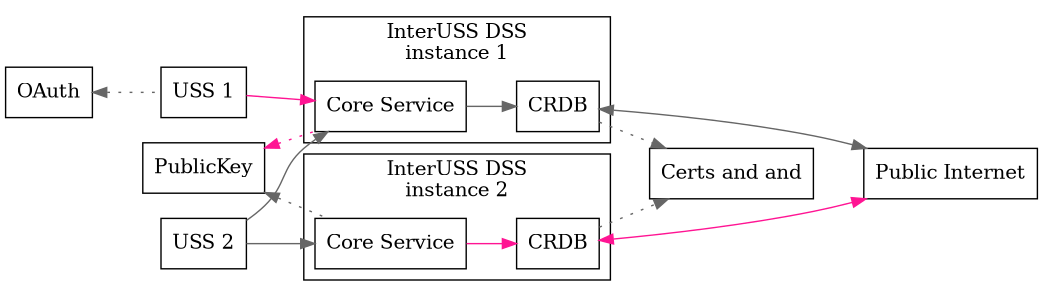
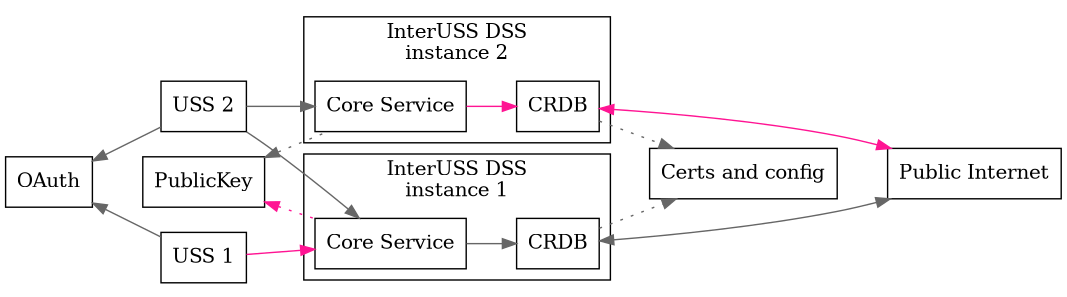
edge "USS 1" -> "OAuth": style dotted -> solid
edge "USS 2" -> "OAuth": added
node "Certs and and": label "Certs and and" -> "Certs and config"
